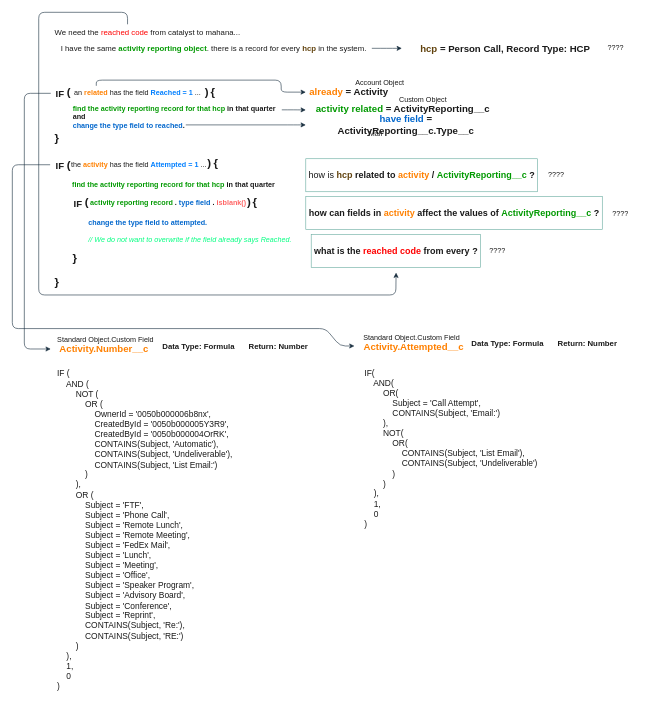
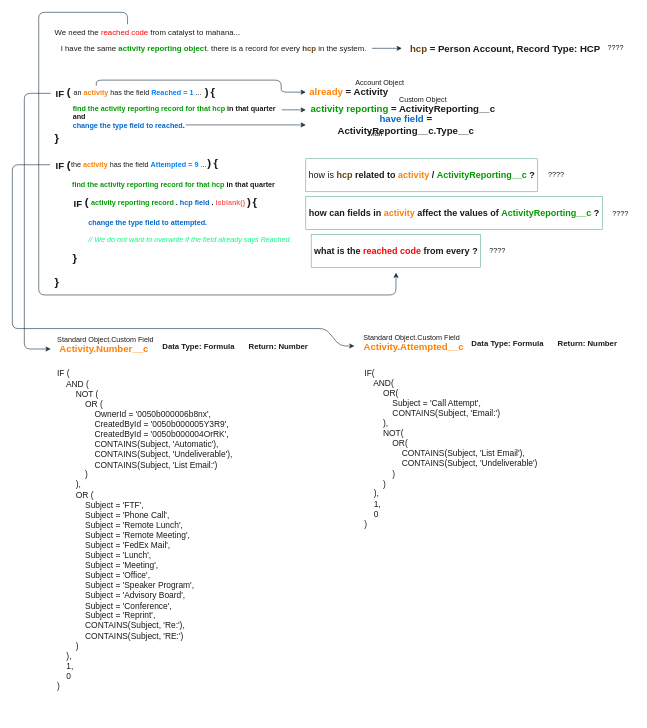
node "hcp = Person Call, Record Type: HCP": label "hcp = Person Call, Record Type: HCP" -> "hcp = Person Account, Record Type: HCP"
node "an related has the field Reached = 1 ...": label "an related has the field Reached = 1 ..." -> "an activity has the field Reached = 1 ..."
node "activity related = ActivityReporting__c": label "activity related = ActivityReporting__c" -> "activity reporting = ActivityReporting__c"
node "the activity has the field Attempted = 1 ...": label "the activity has the field Attempted = 1 ..." -> "the activity has the field Attempted = 9 ..."
node "activity reporting record . type field . isblank()": label "activity reporting record . type field . isblank()" -> "activity reporting record . hcp field . isblank()"
